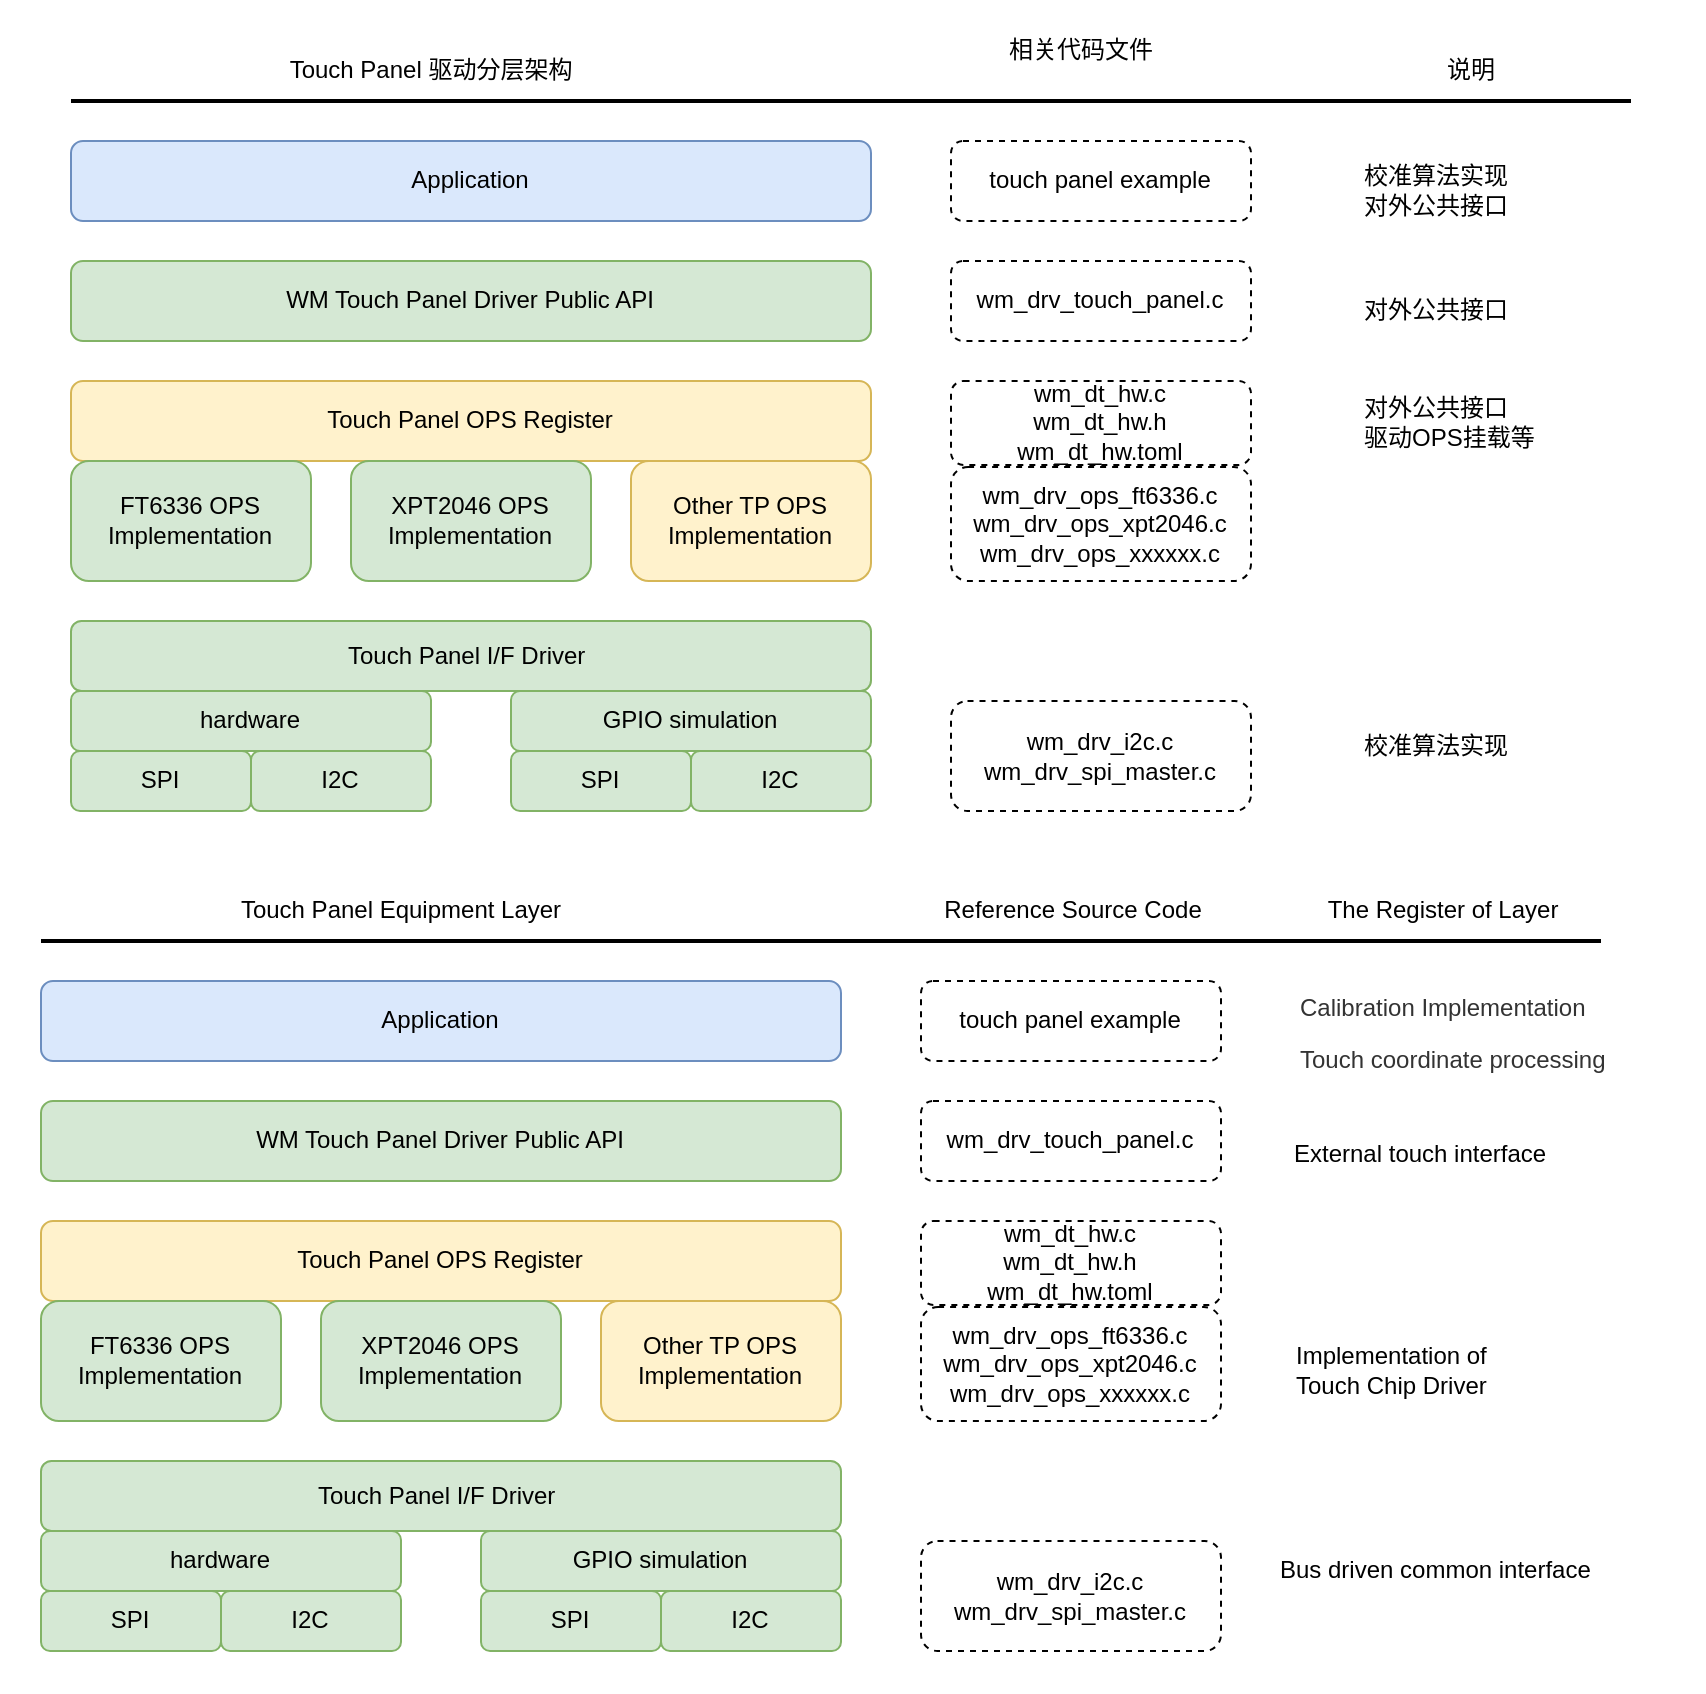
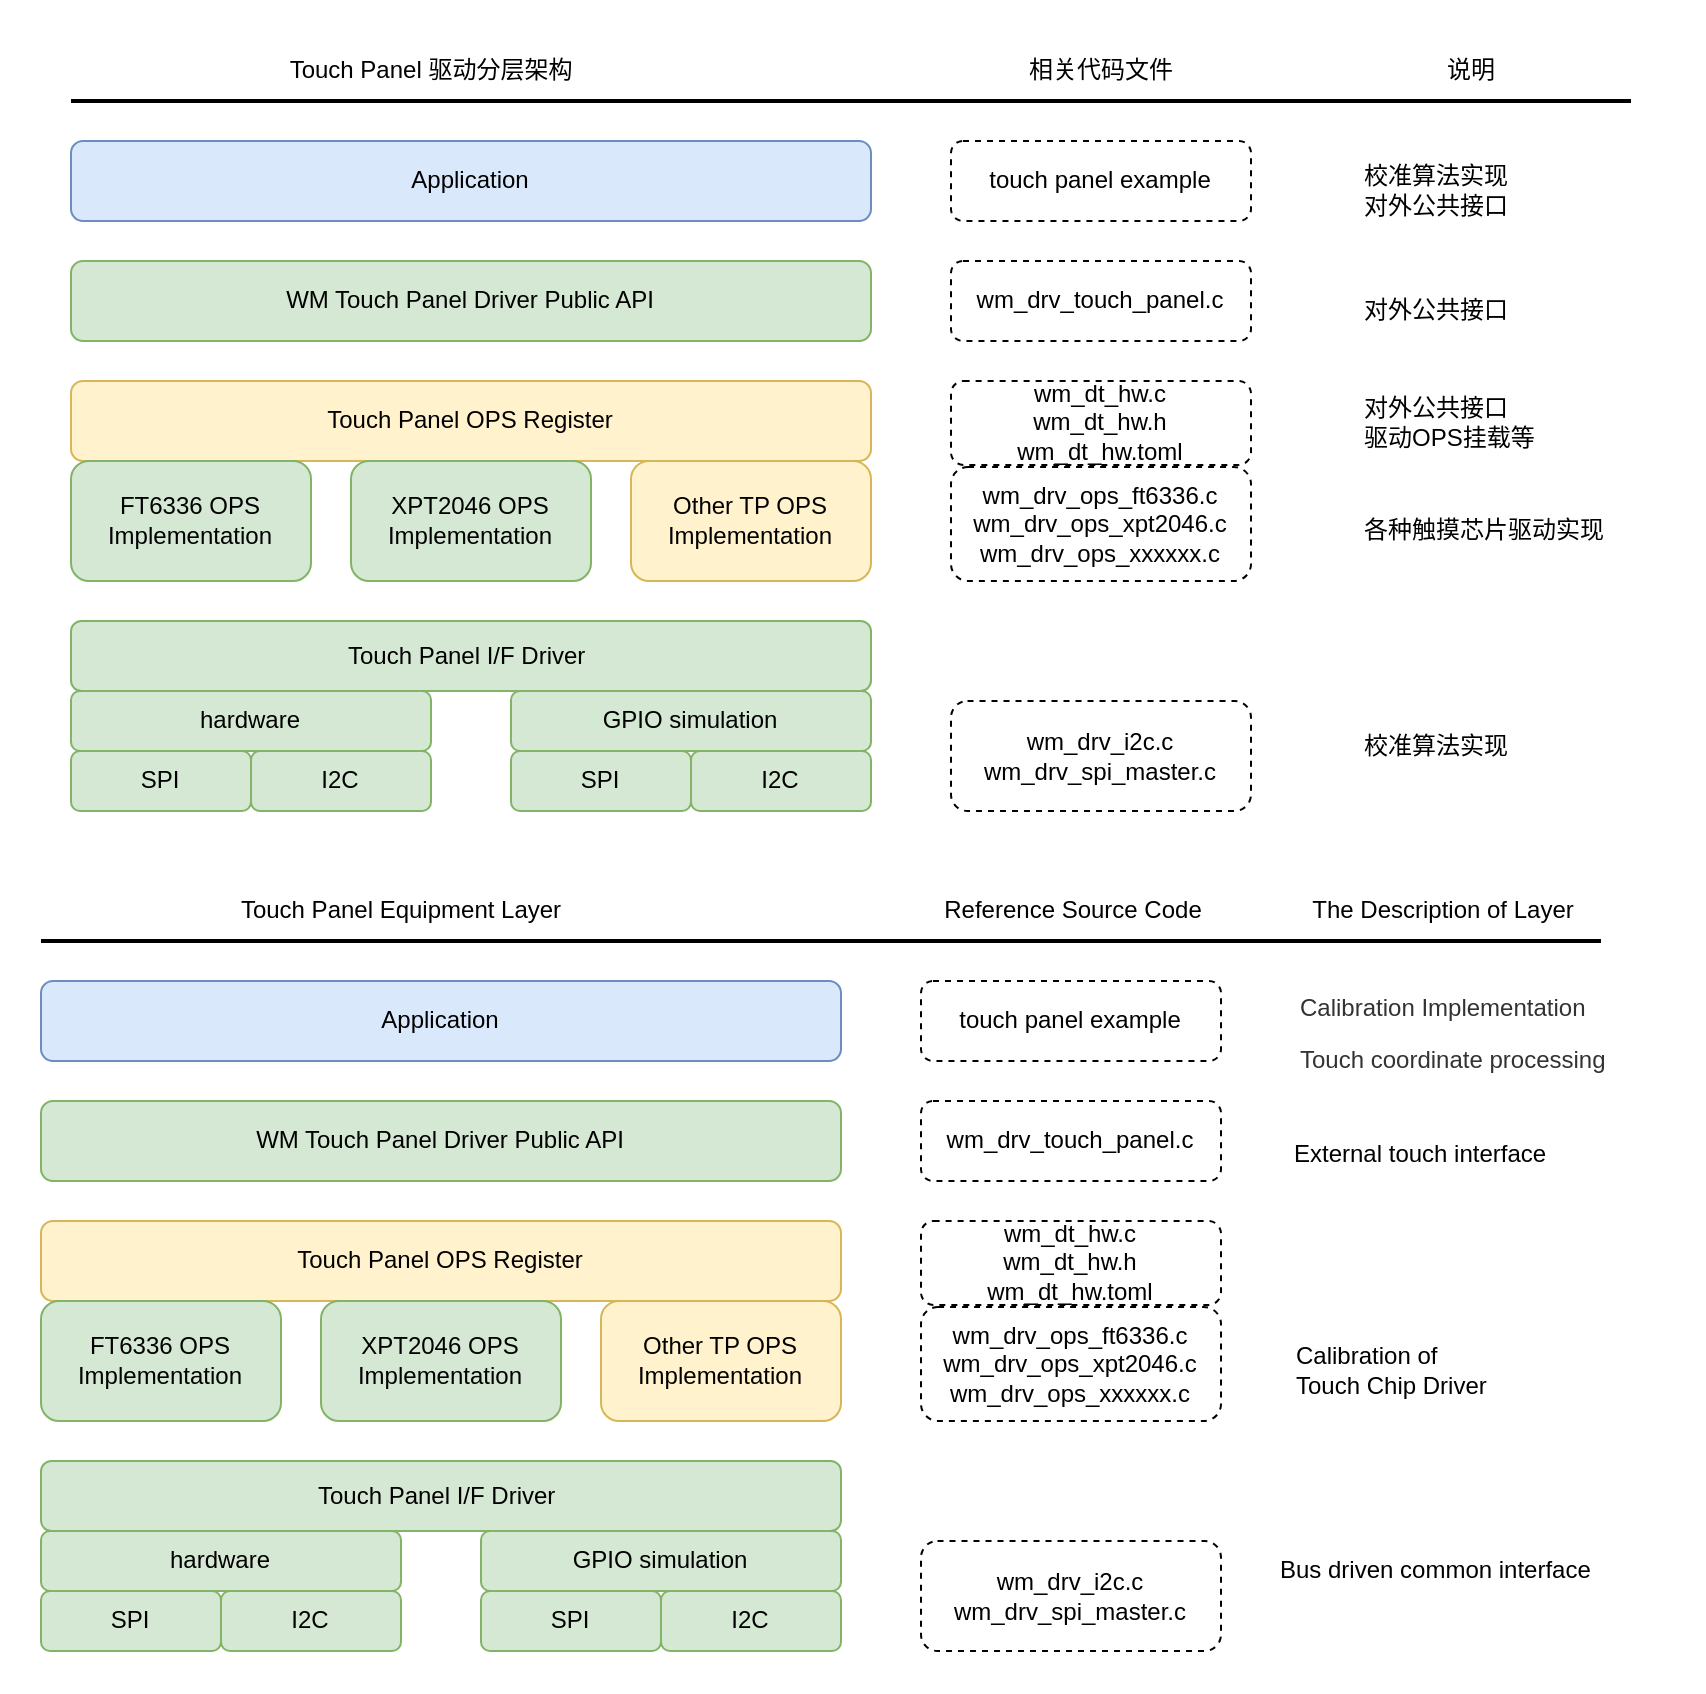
node "相关代码文件": moved (1081, 51) -> (1101, 71)
node "各种触摸芯片驱动实现": added
node "The Register of Layer": label "The Register of Layer" -> "The Description of Layer"
node "Implementation of Touch Chip Driver": label "Implementation of Touch Chip Driver" -> "Calibration of Touch Chip Driver"
